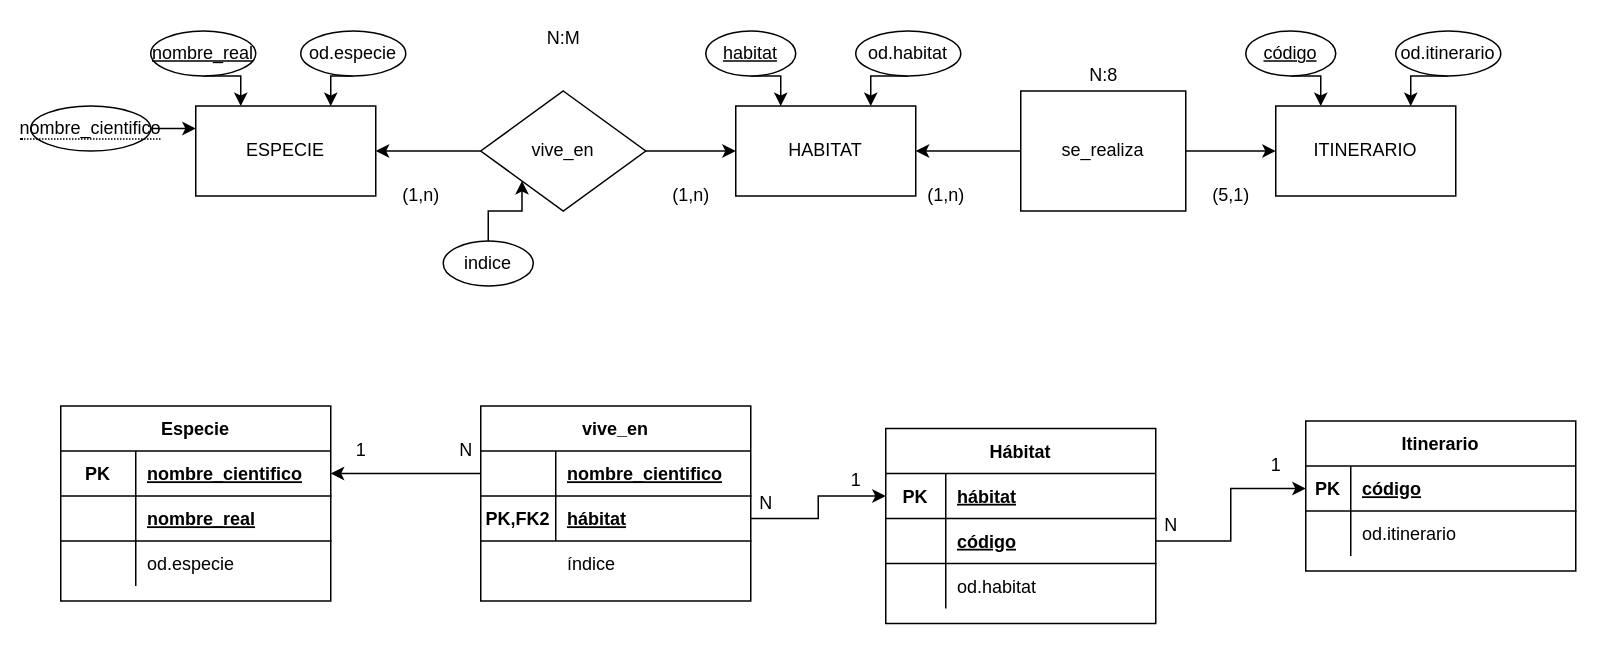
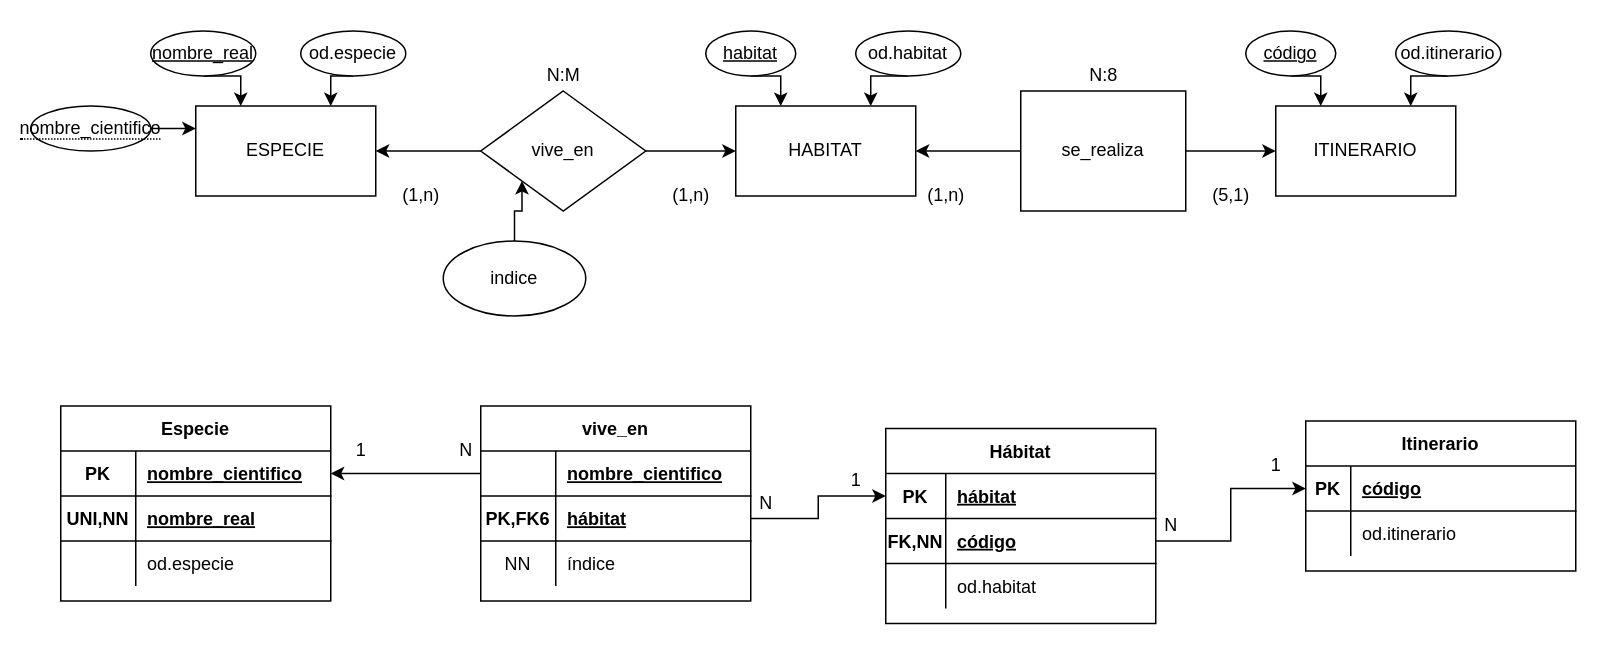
node "N:M": moved (563, 38) -> (563, 76)
node "indice": size 90x45 -> 143x75
node "UNI,NN": added
node "PK,FK2": label "PK,FK2" -> "PK,FK6"
node "FK,NN": added
node "NN": added
